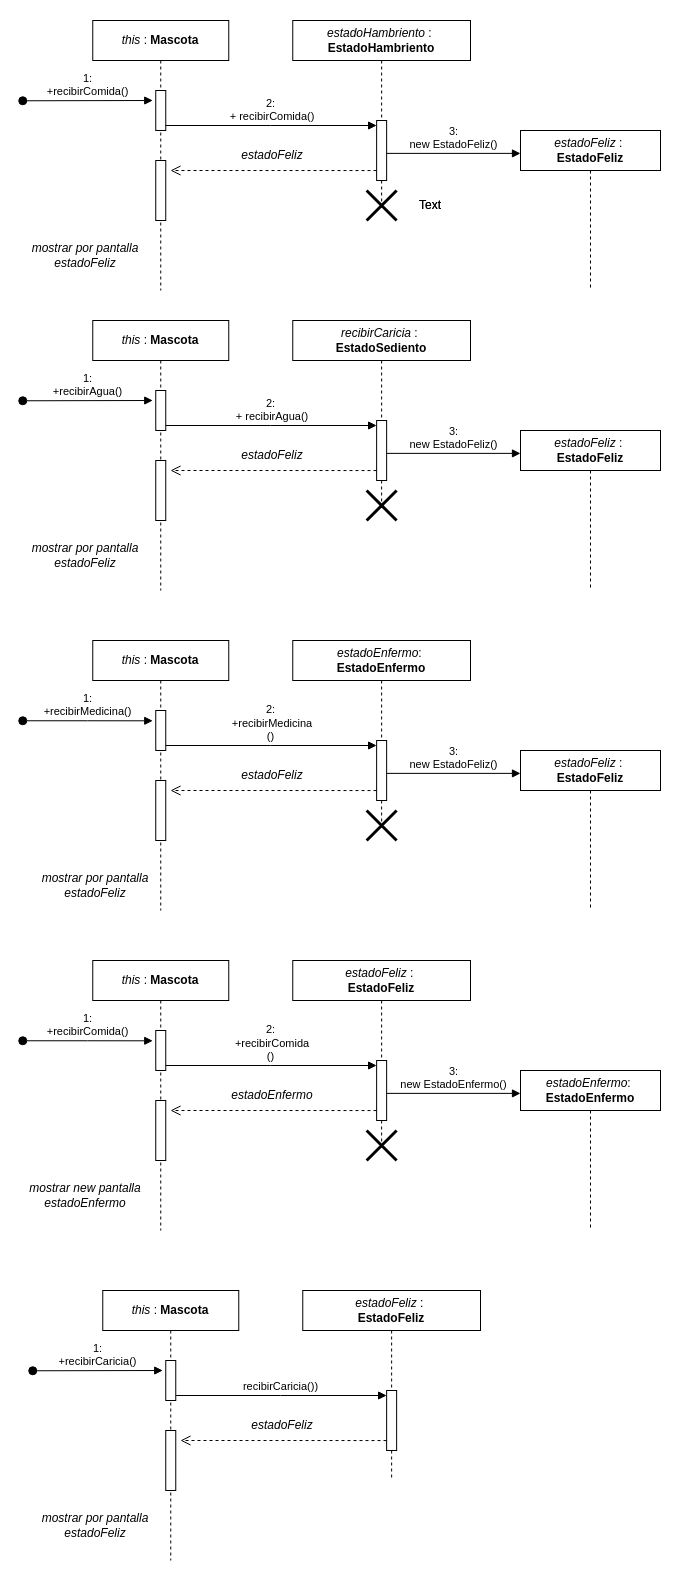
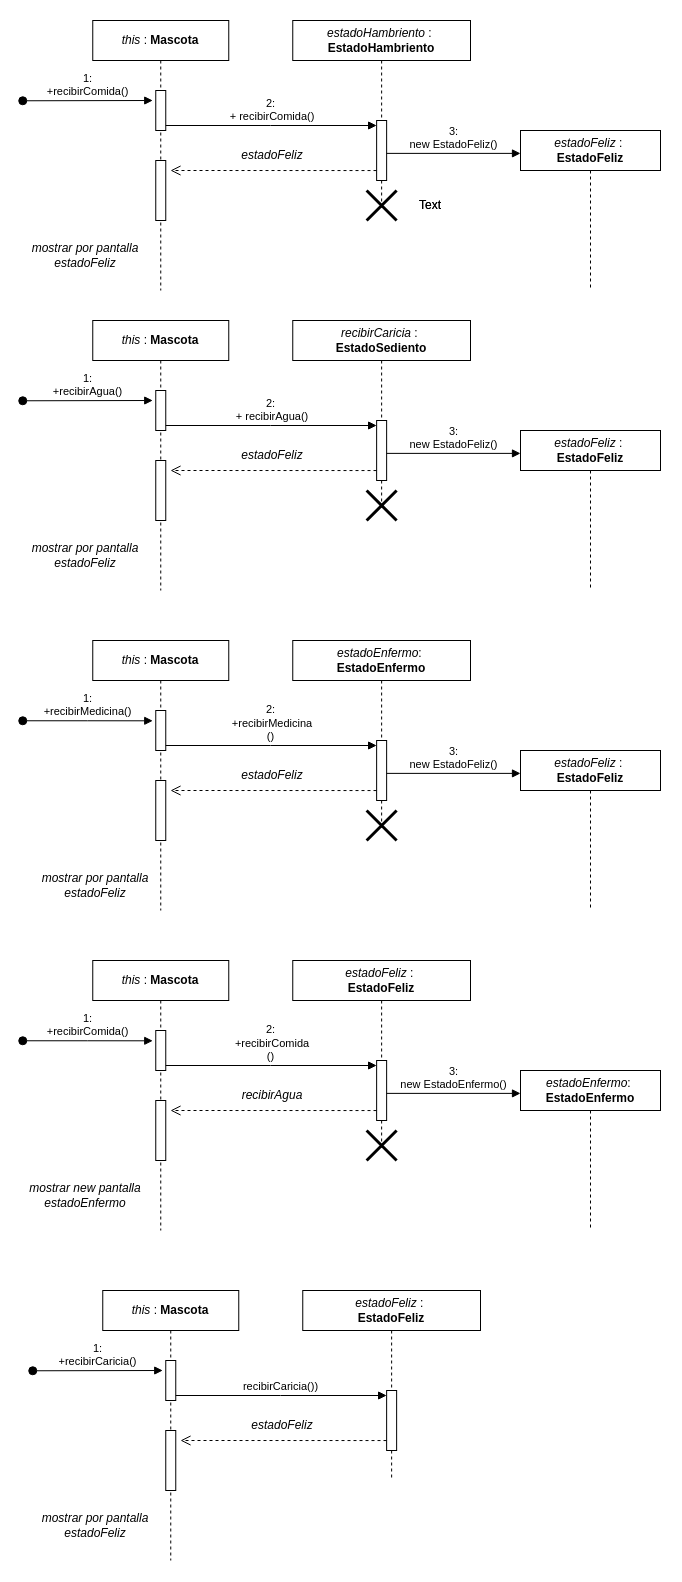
node "estadoEnfermo": label "estadoEnfermo" -> "recibirAgua"
